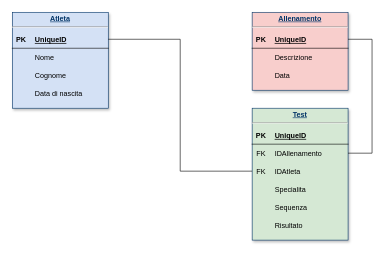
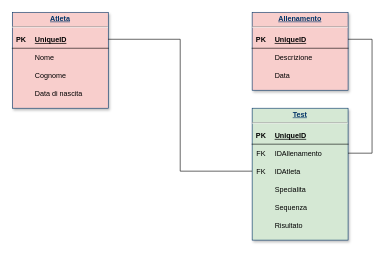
node "Atleta": fillcolor #d4e1f5 -> #f8cecc
